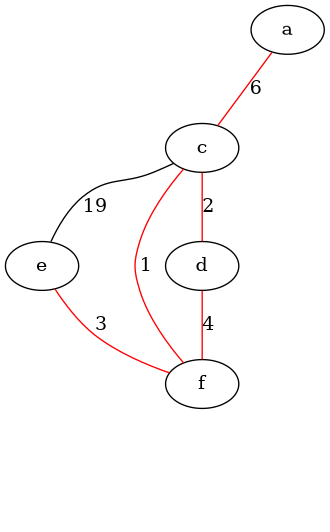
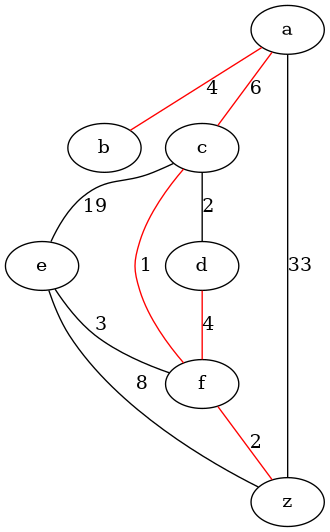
node "b": added
edge "c" -- "d": color red -> black
edge "e" -- "f": color red -> black
node "z": added
